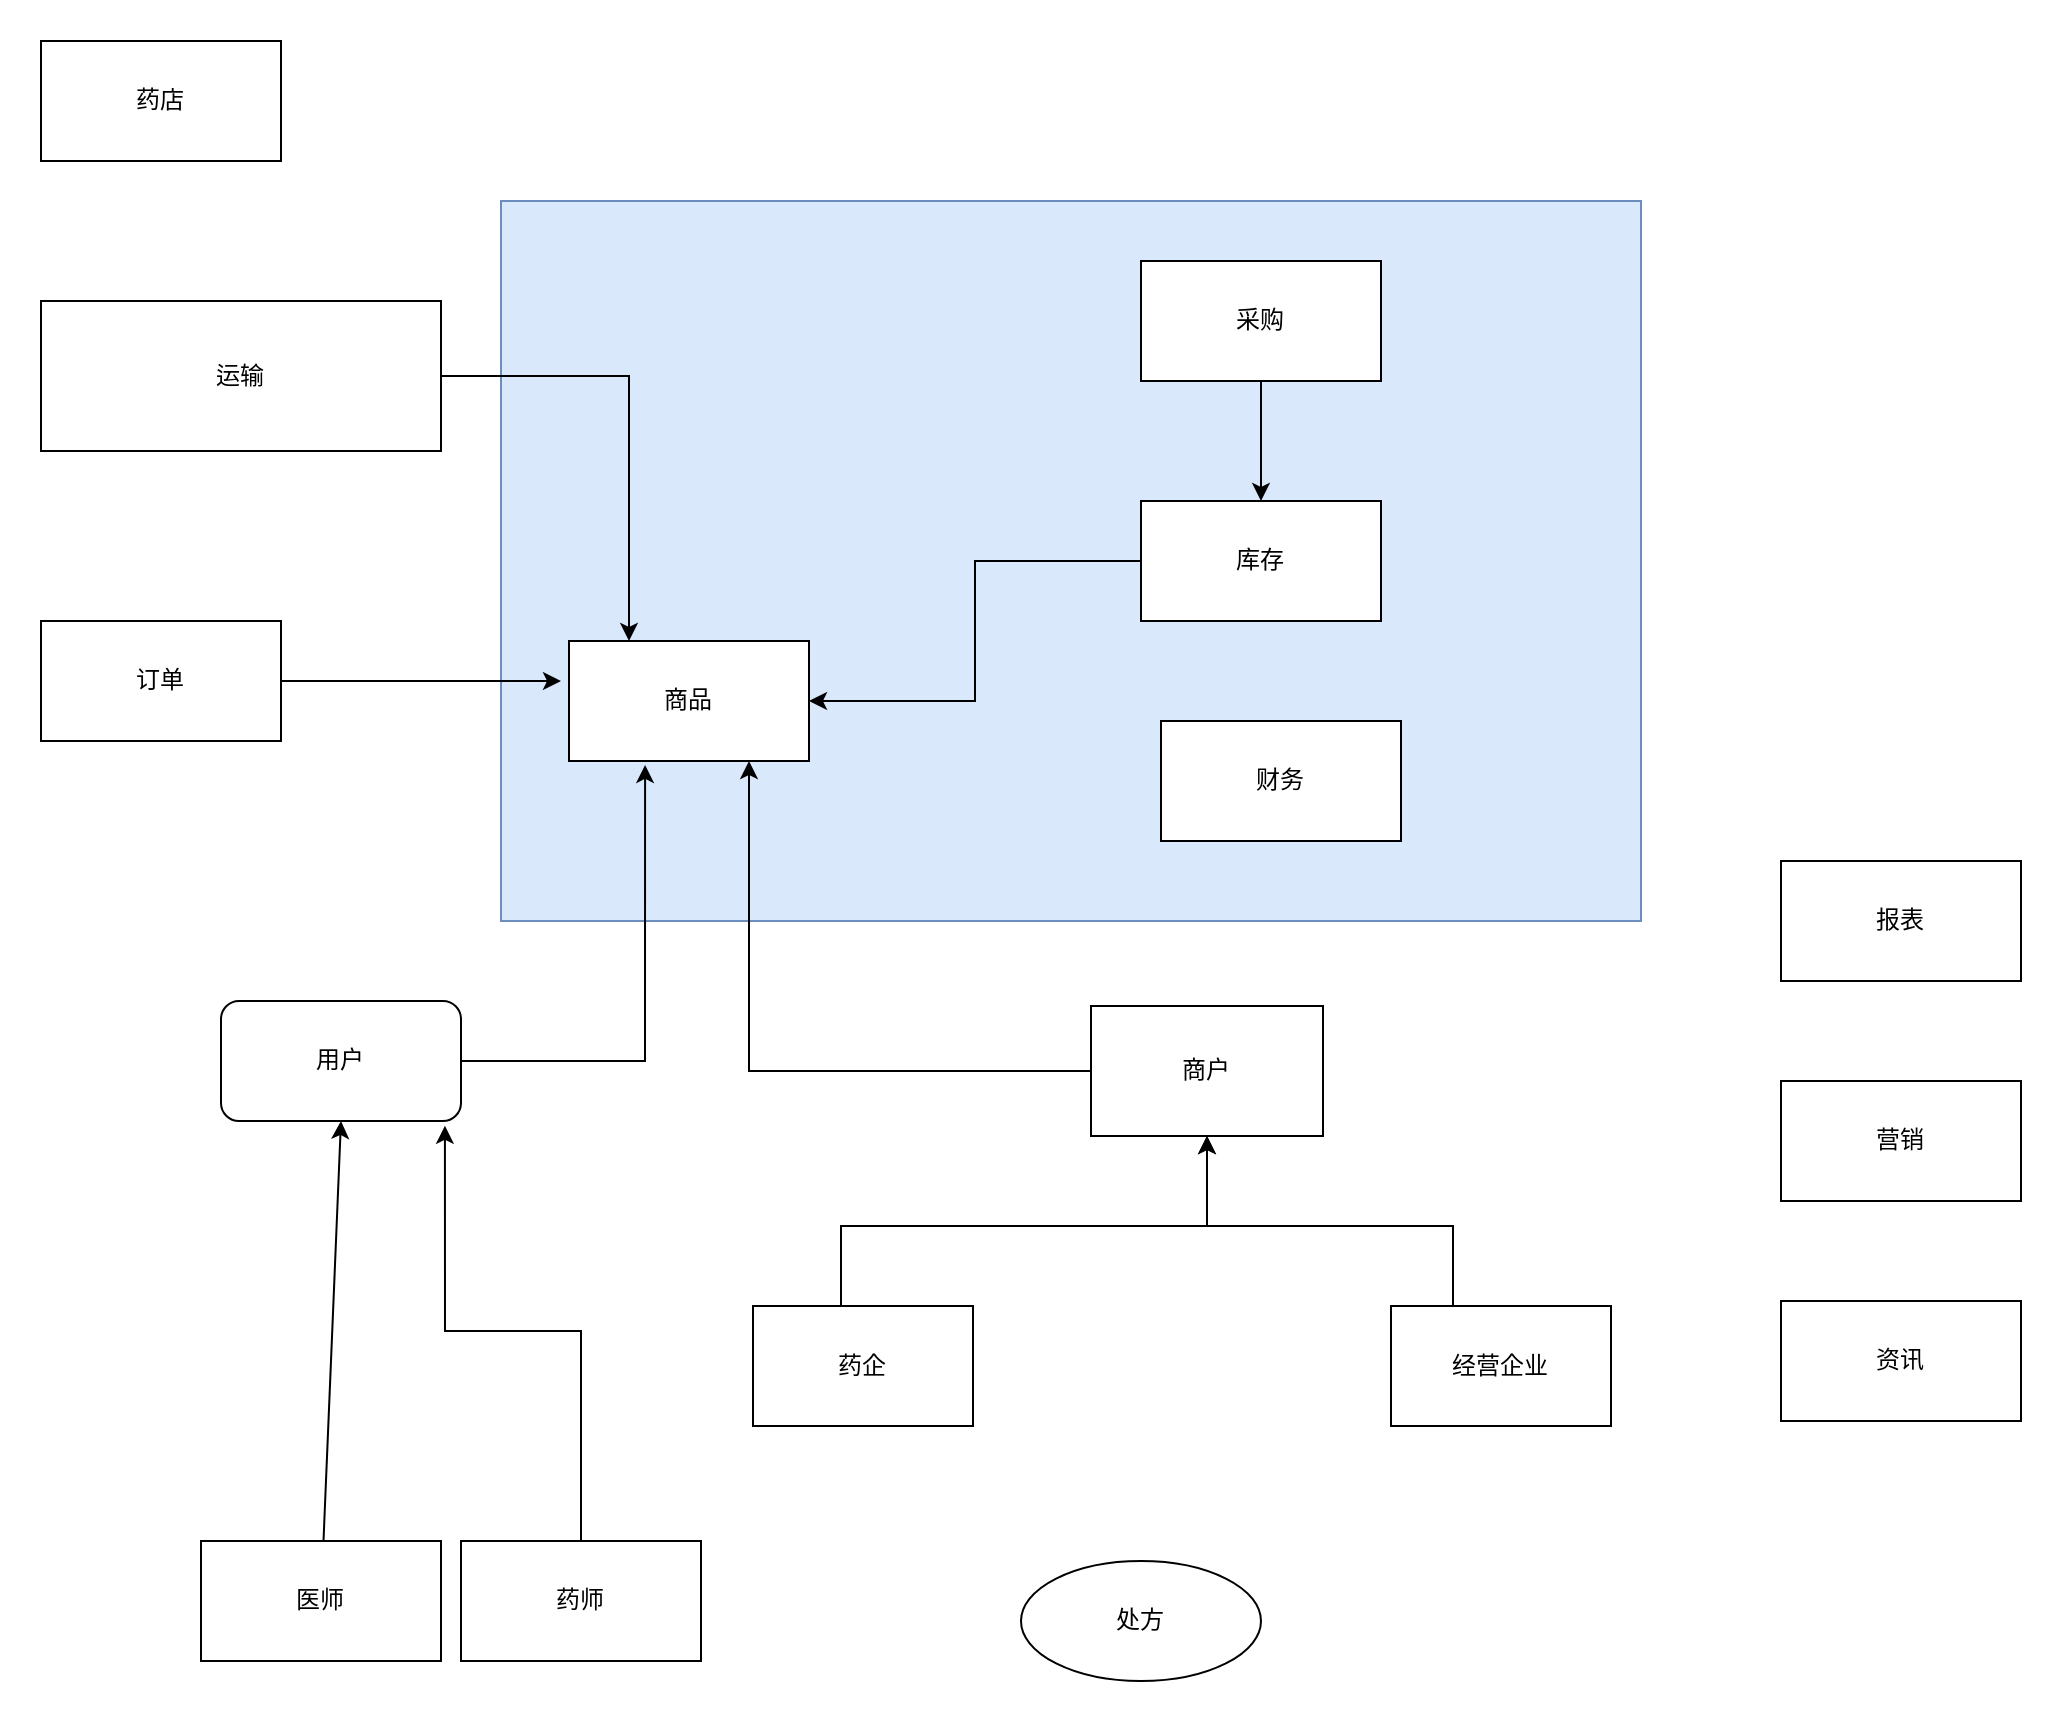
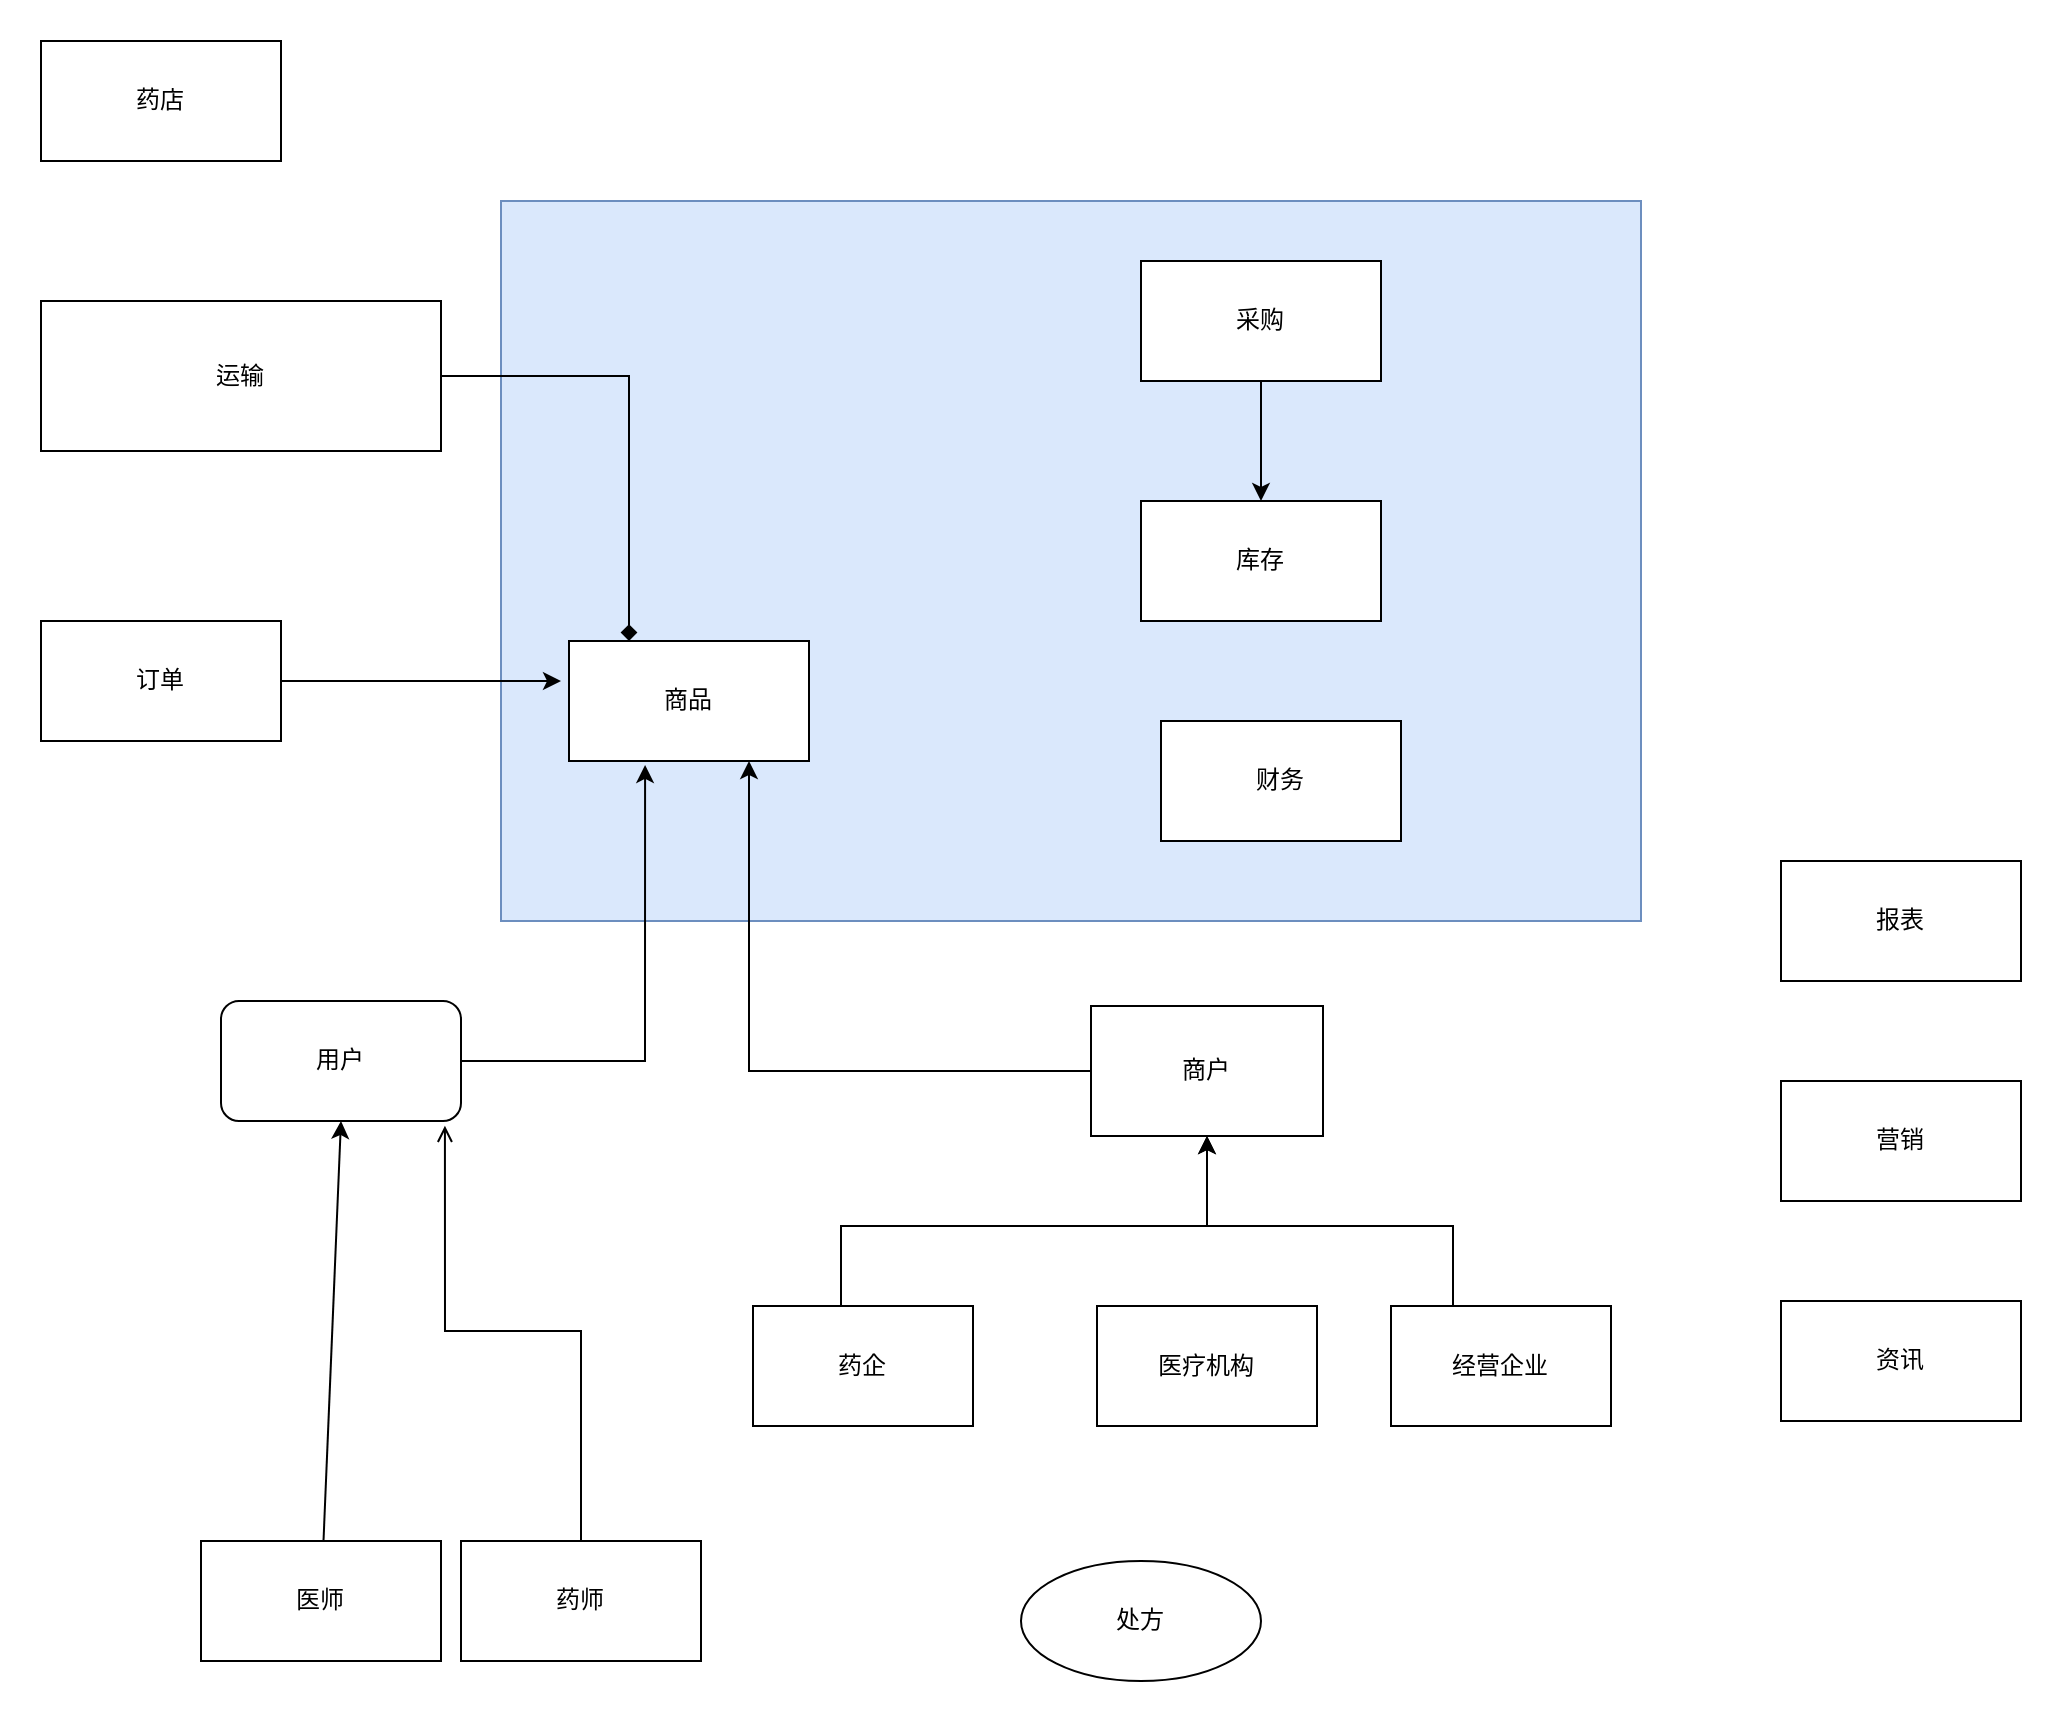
edge "库存" -> "商品": removed
edge "运输" -> "商品": arrowhead classic -> diamond
edge "药师" -> "用户": arrowhead classic -> open
node "医疗机构": added
